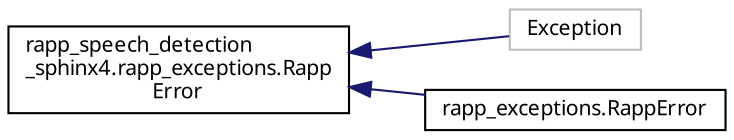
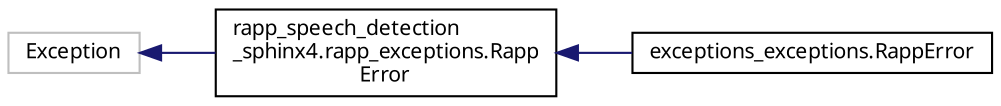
edge "Exception" -> "rapp_speech_detection _sphinx4.rapp_exceptions.Rapp Error": reversed
node "rapp_exceptions.RappError": label "rapp_exceptions.RappError" -> "exceptions_exceptions.RappError"
